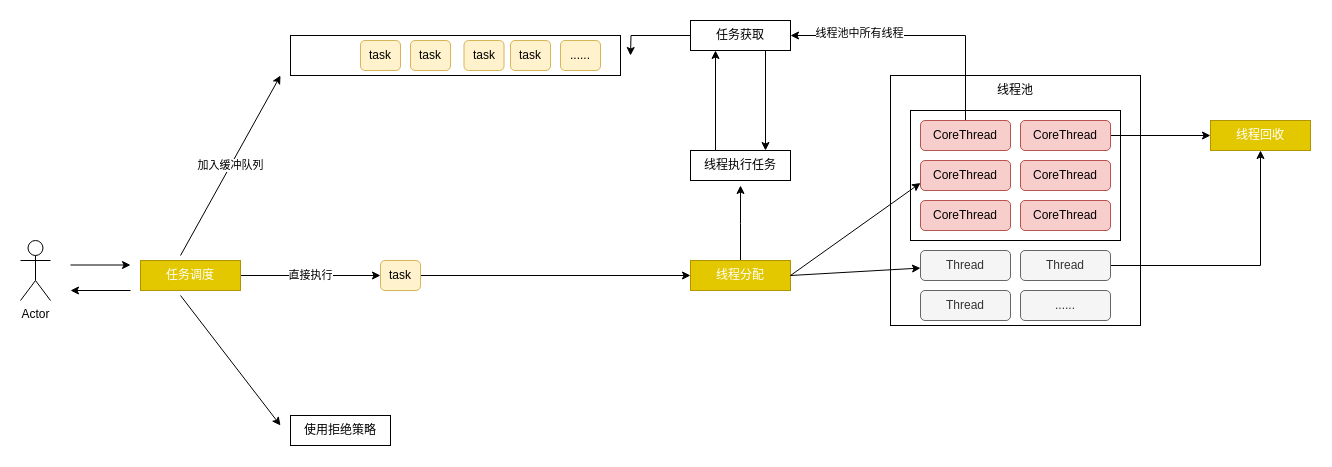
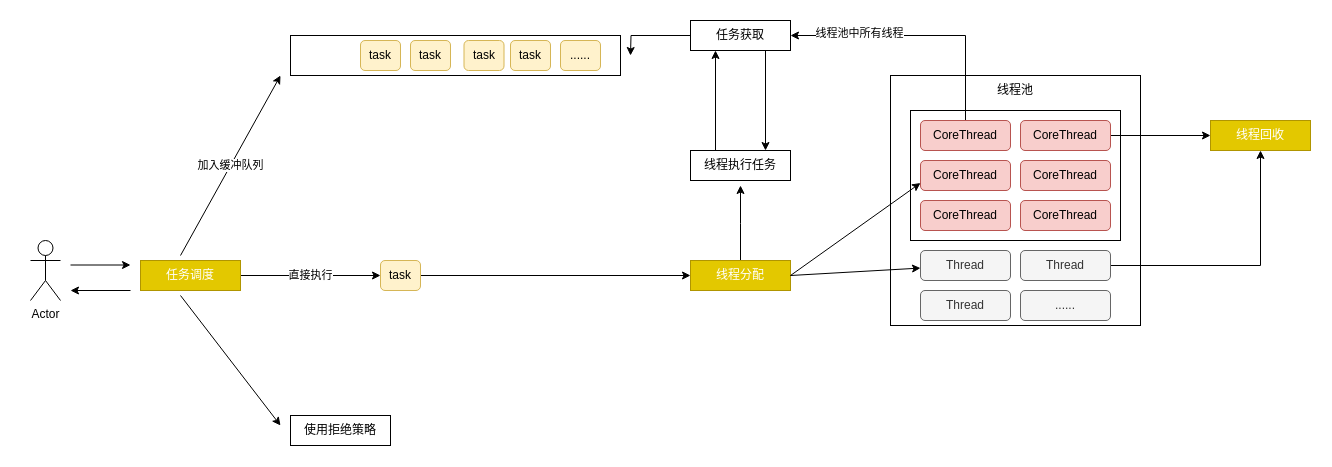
node "Actor": moved (36, 271) -> (46, 271)
